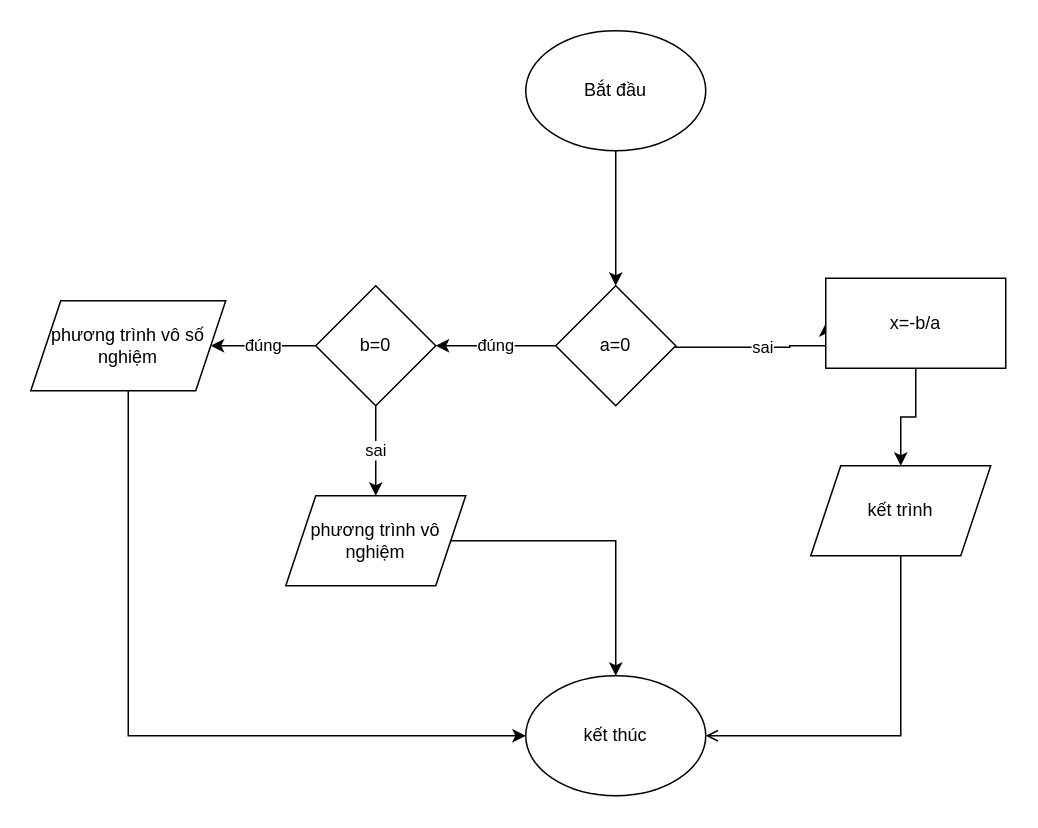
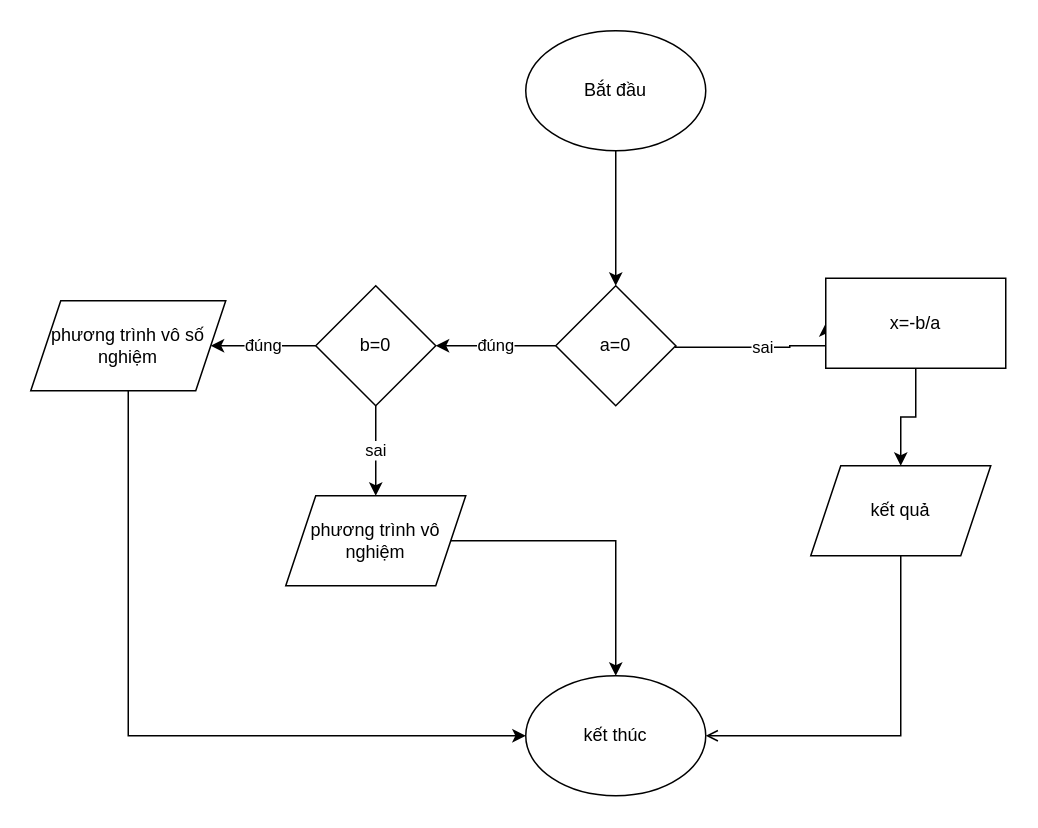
node "kết trình": label "kết trình" -> "kết quả"
